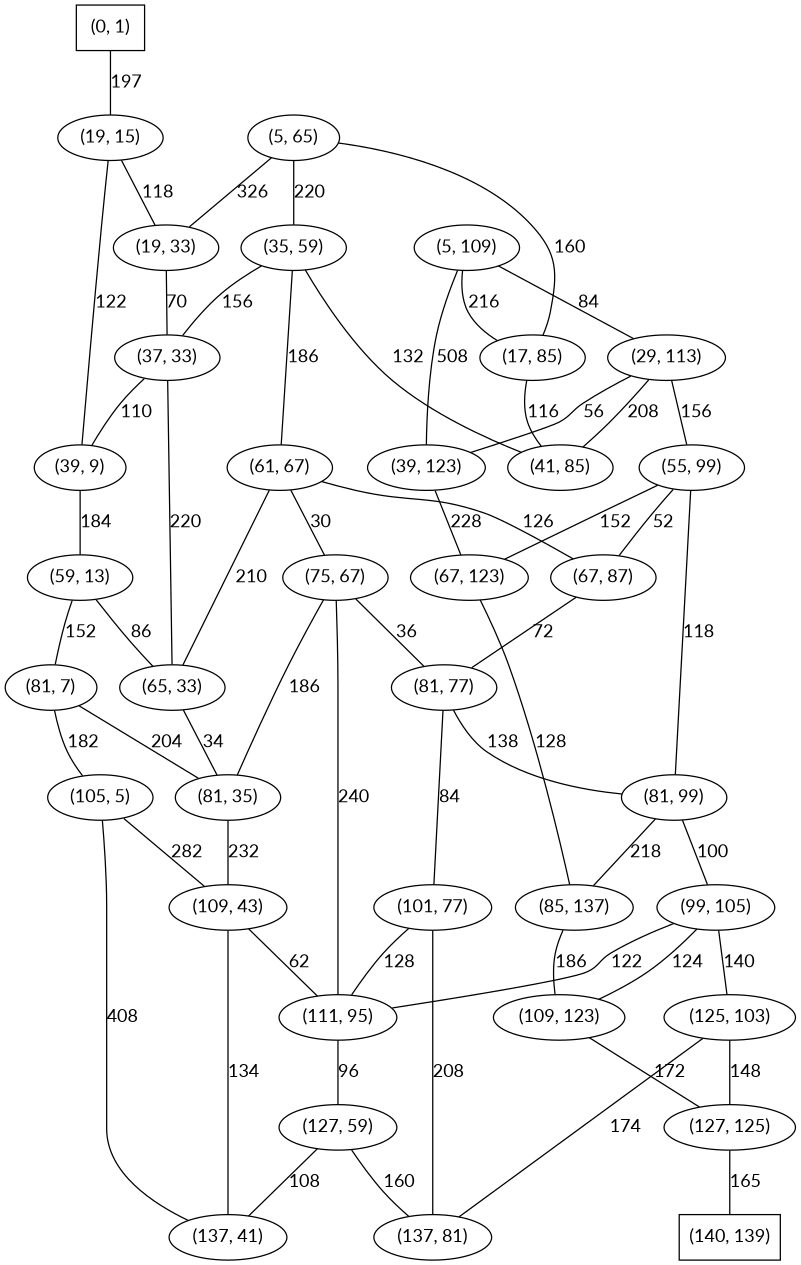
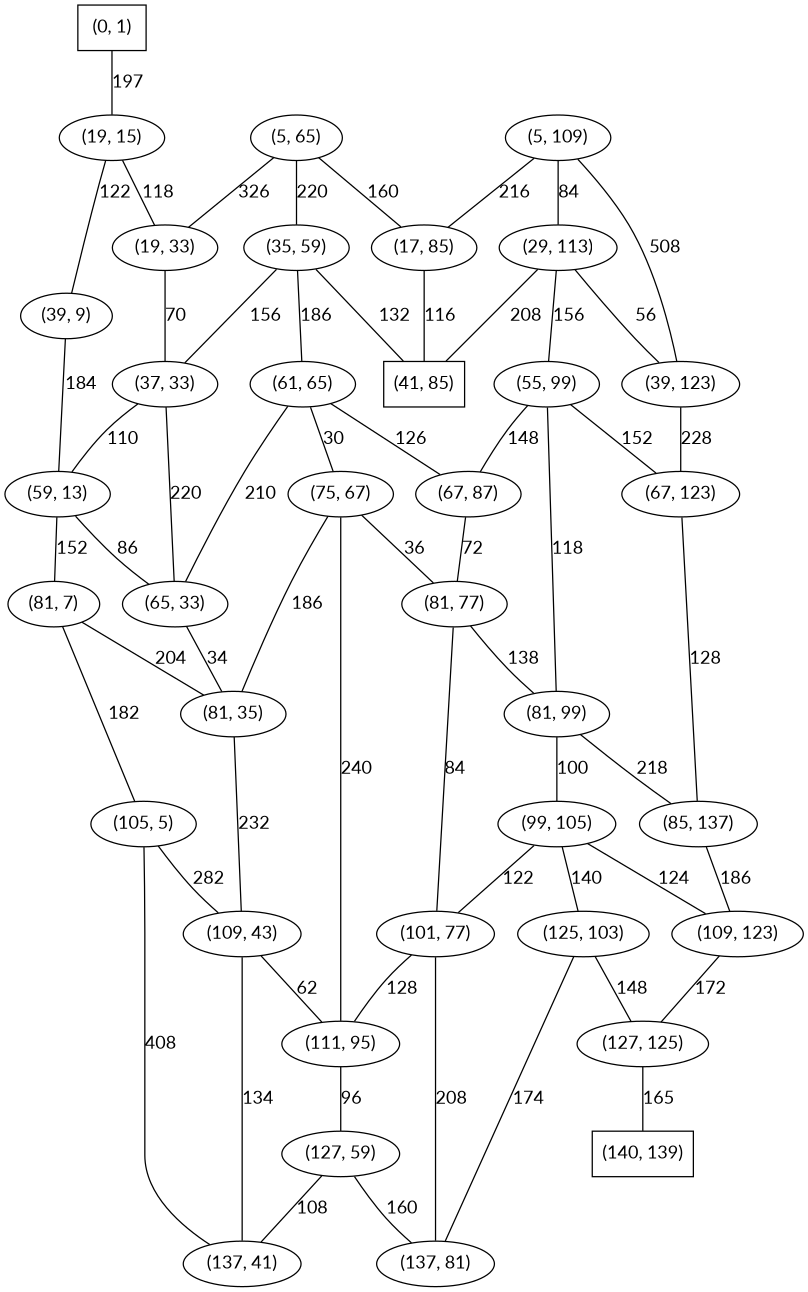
edge "(37, 33)" -- "(39, 9)": now "(37, 33)" -- "(59, 13)"
node "(61, 67)": label "(61, 67)" -> "(61, 65)"
node "(41, 85)": shape ellipse -> box
edge "(55, 99)" -- "(67, 87)": label "52" -> "148"
edge "(99, 105)" -- "(111, 95)": now "(99, 105)" -- "(101, 77)"
